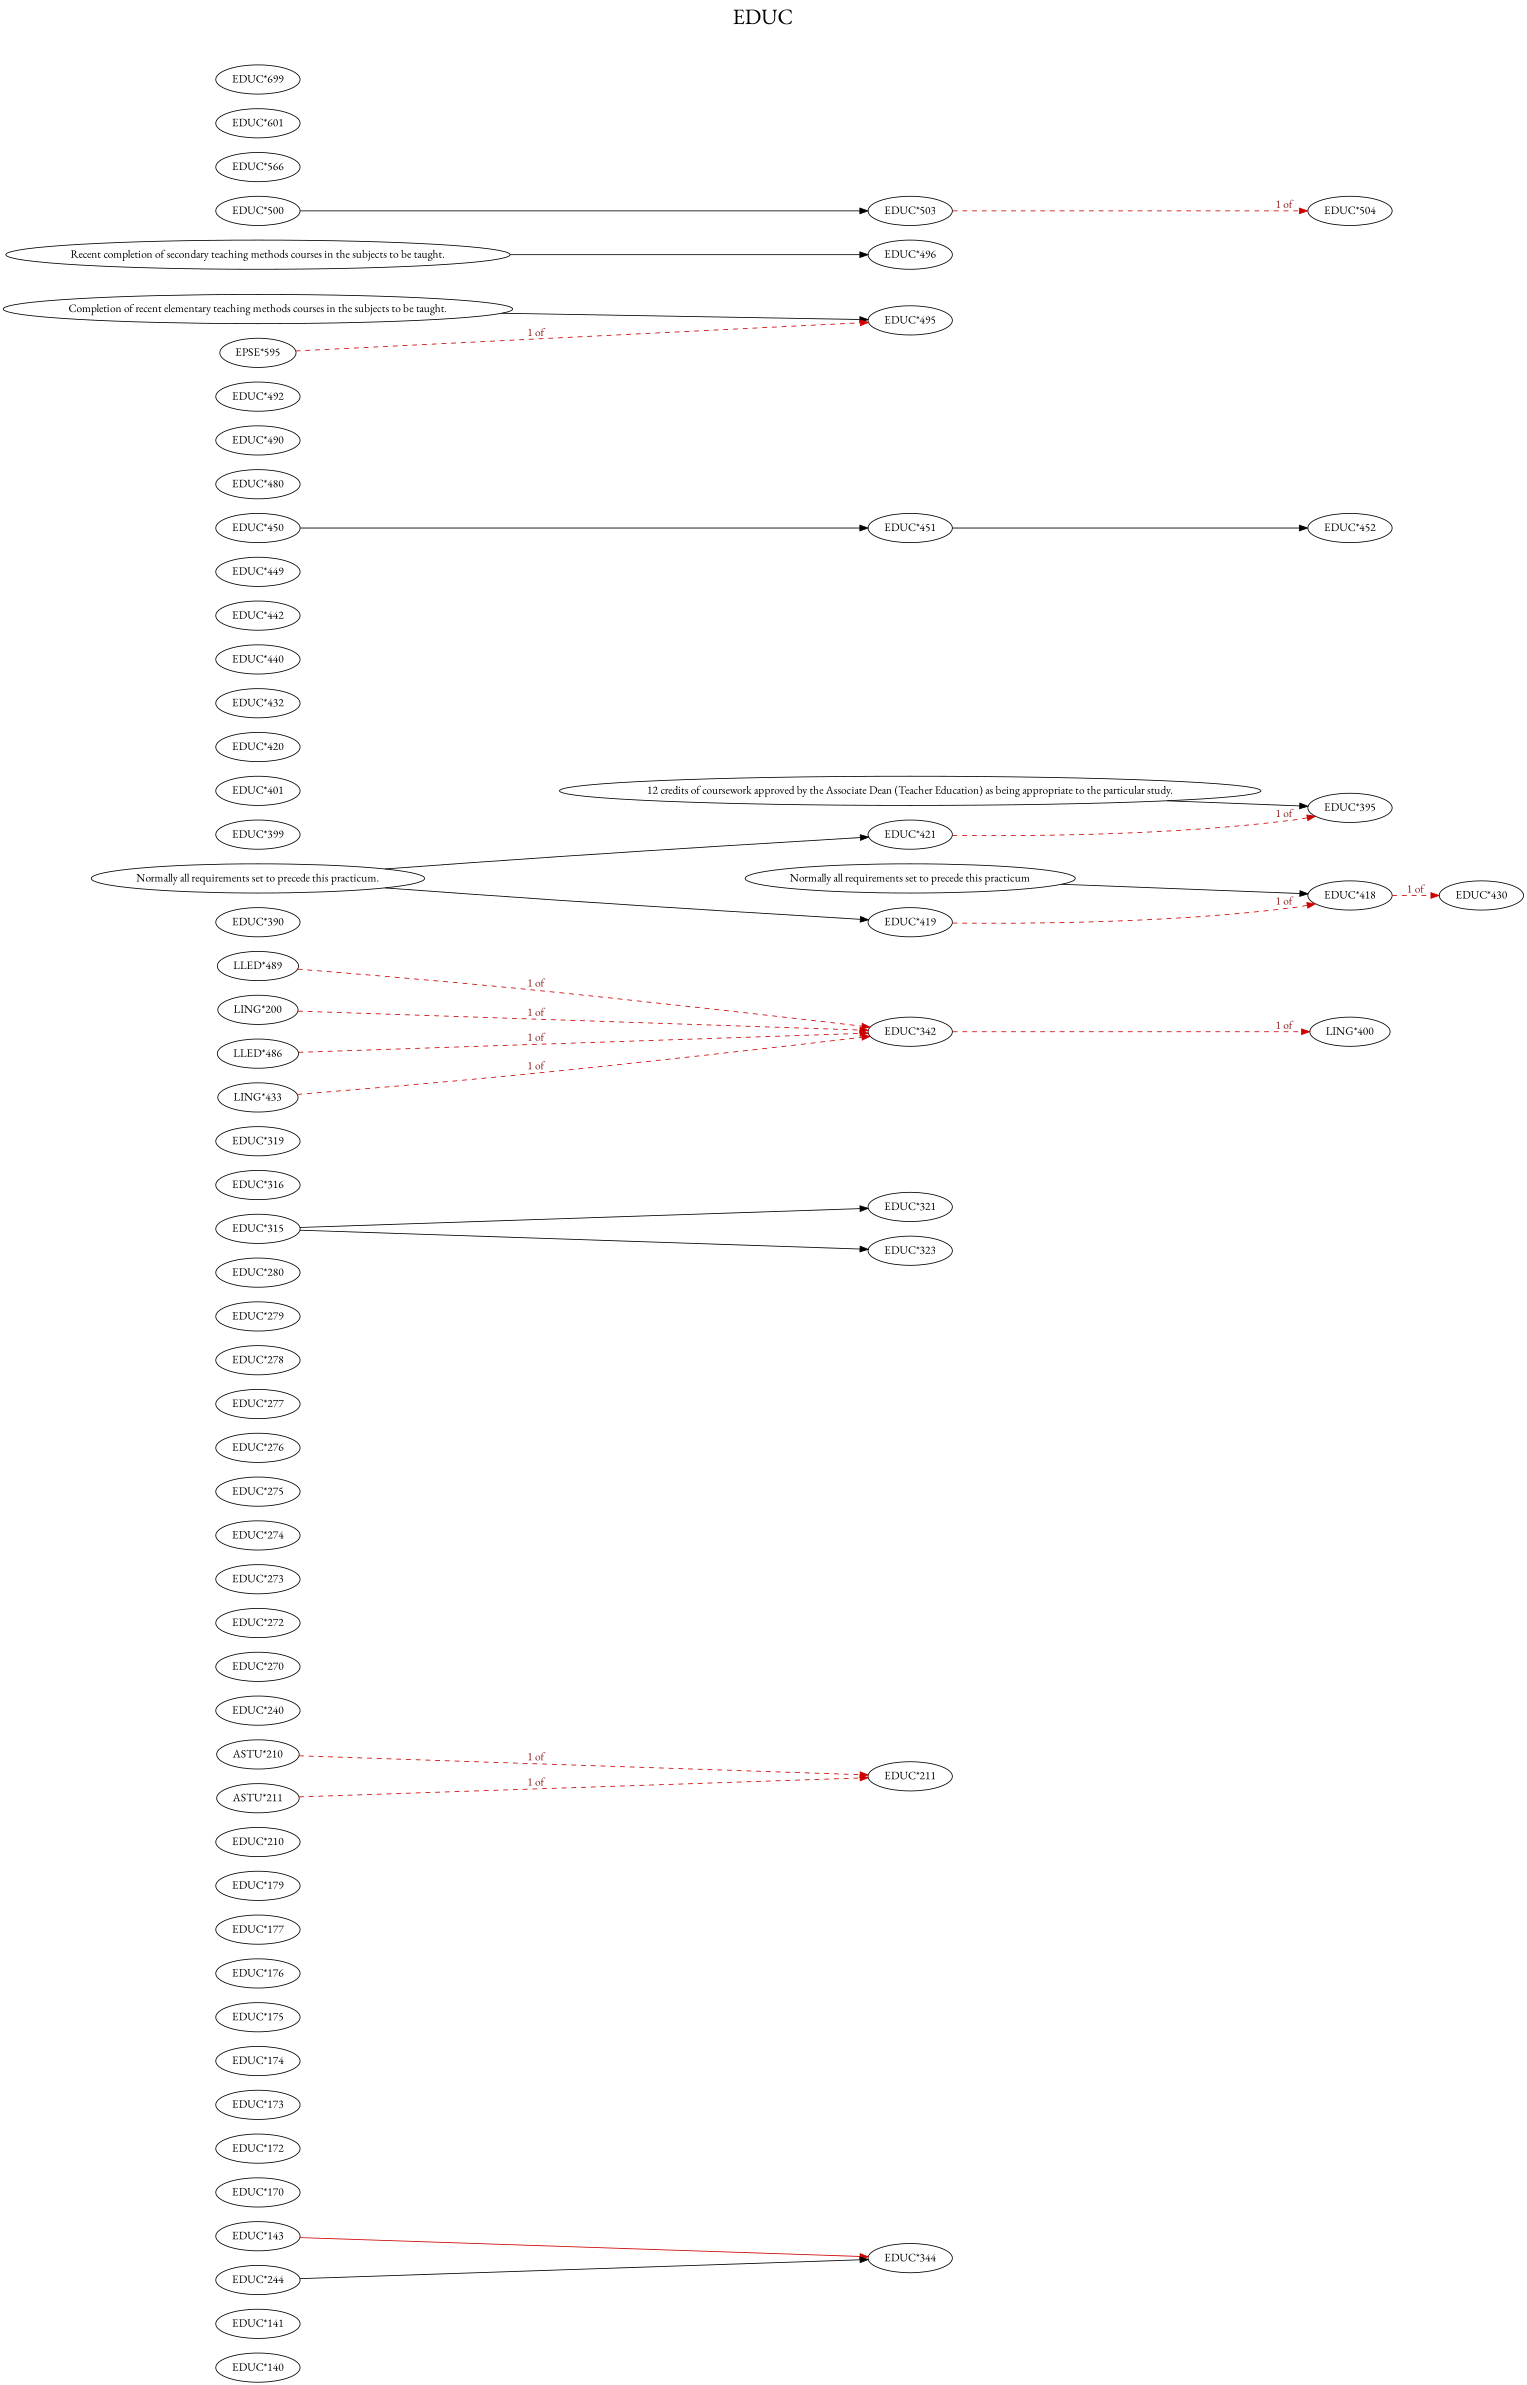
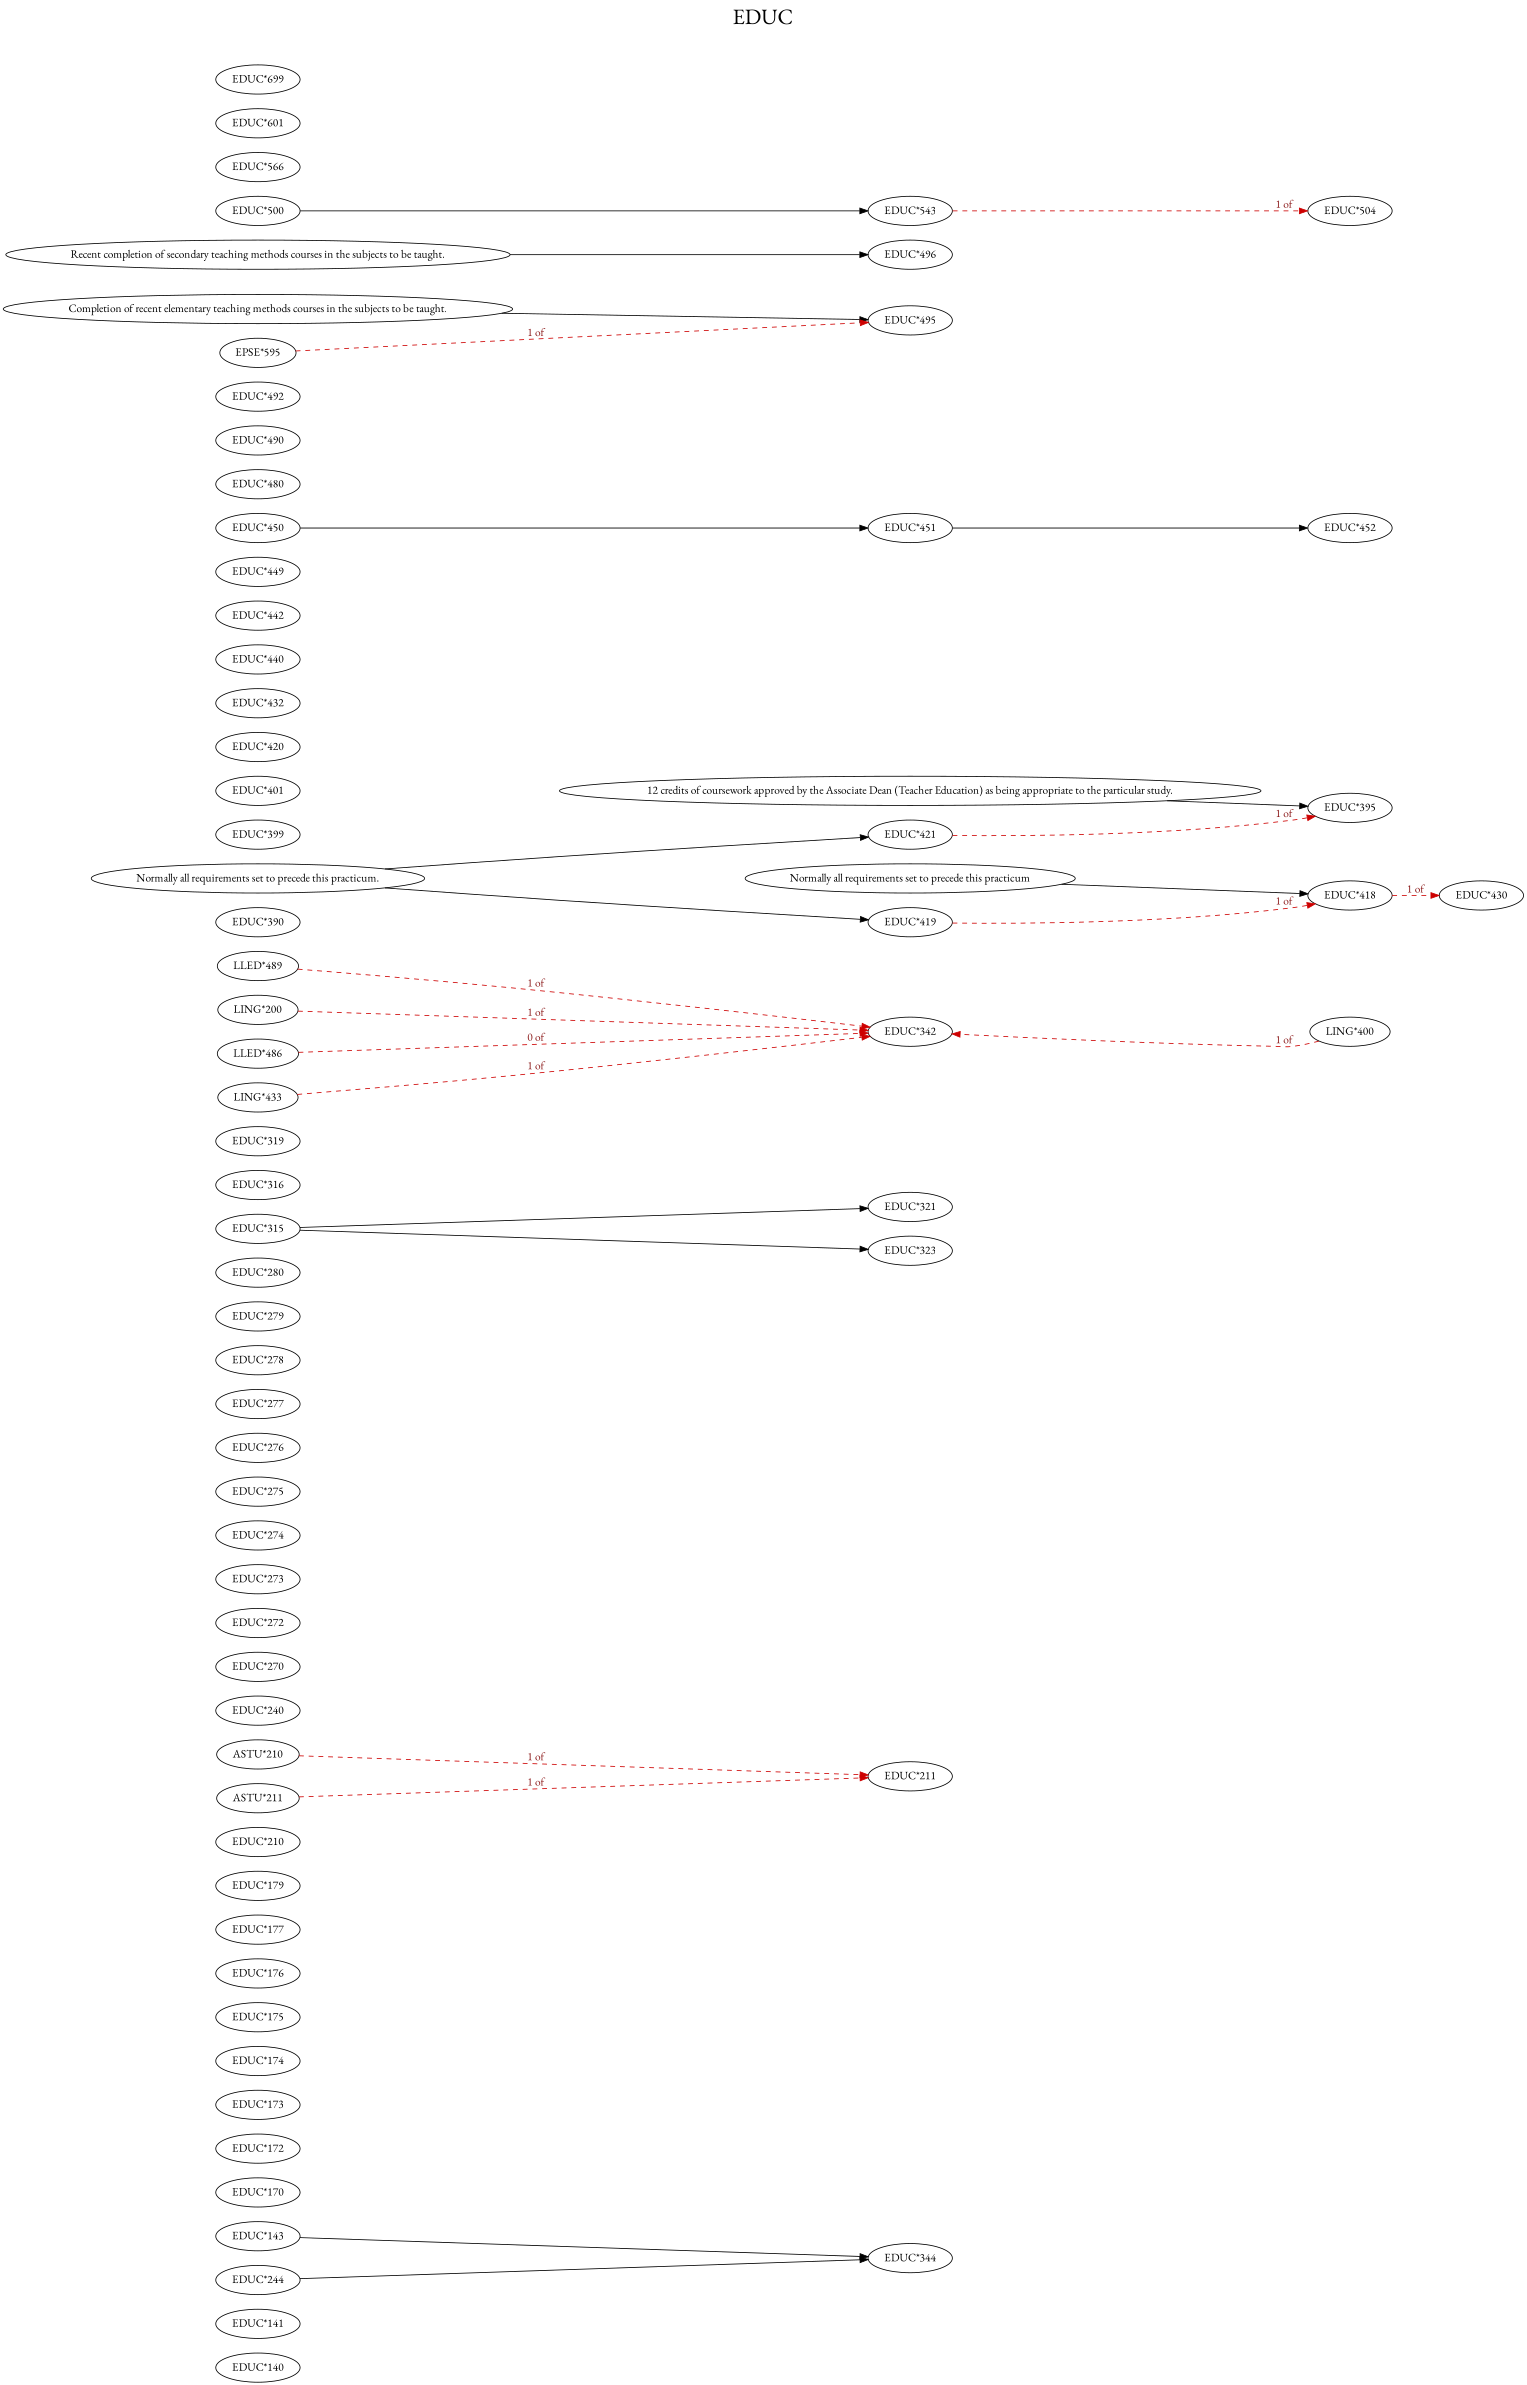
node "EDUC*503": label "EDUC*503" -> "EDUC*543"
edge "EDUC*342" -> "LING*400": reversed
edge "LLED*486" -> "EDUC*342": label "1 of" -> "0 of"
edge "EDUC*143" -> "EDUC*344": color red3 -> black
